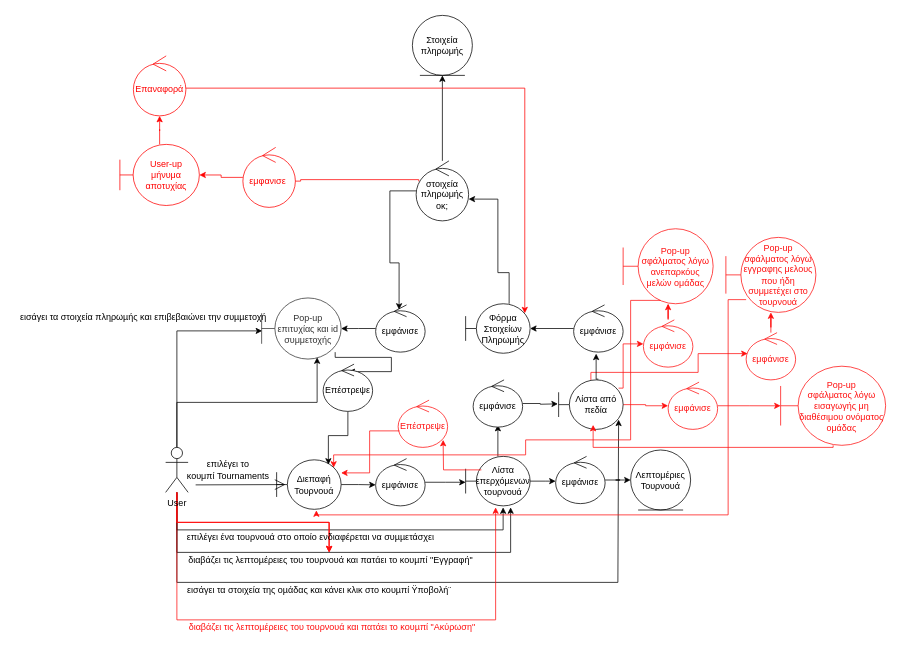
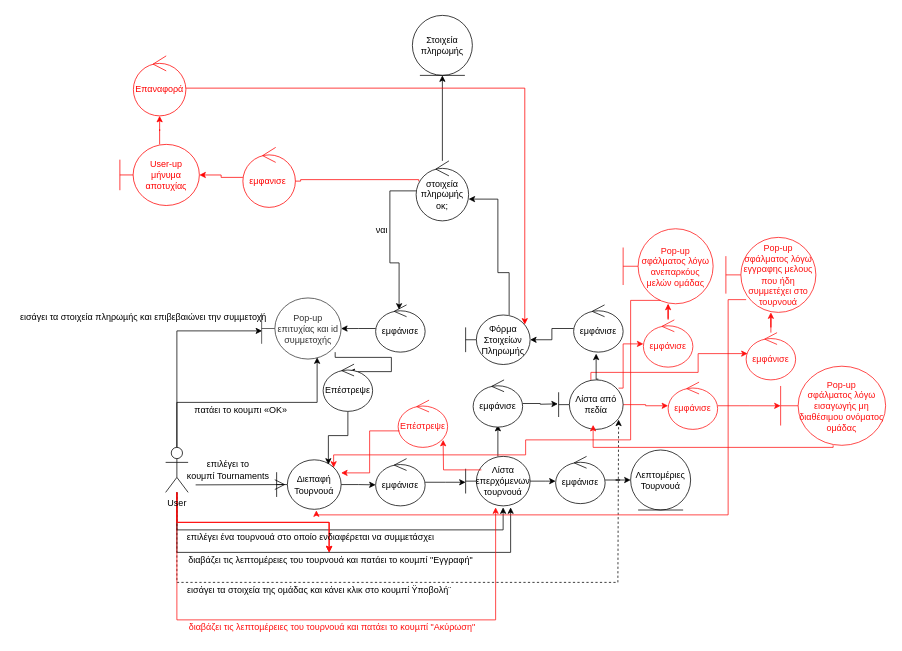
node "ναι": added
node "Φόρμα Στοιχείων Πληρωμής": moved (498, 329) -> (498, 340)
node "πατάει το κουµπι «ΟΚ»": added
edge "User" -> "Λίστα από πεδία": style solid -> dashed
